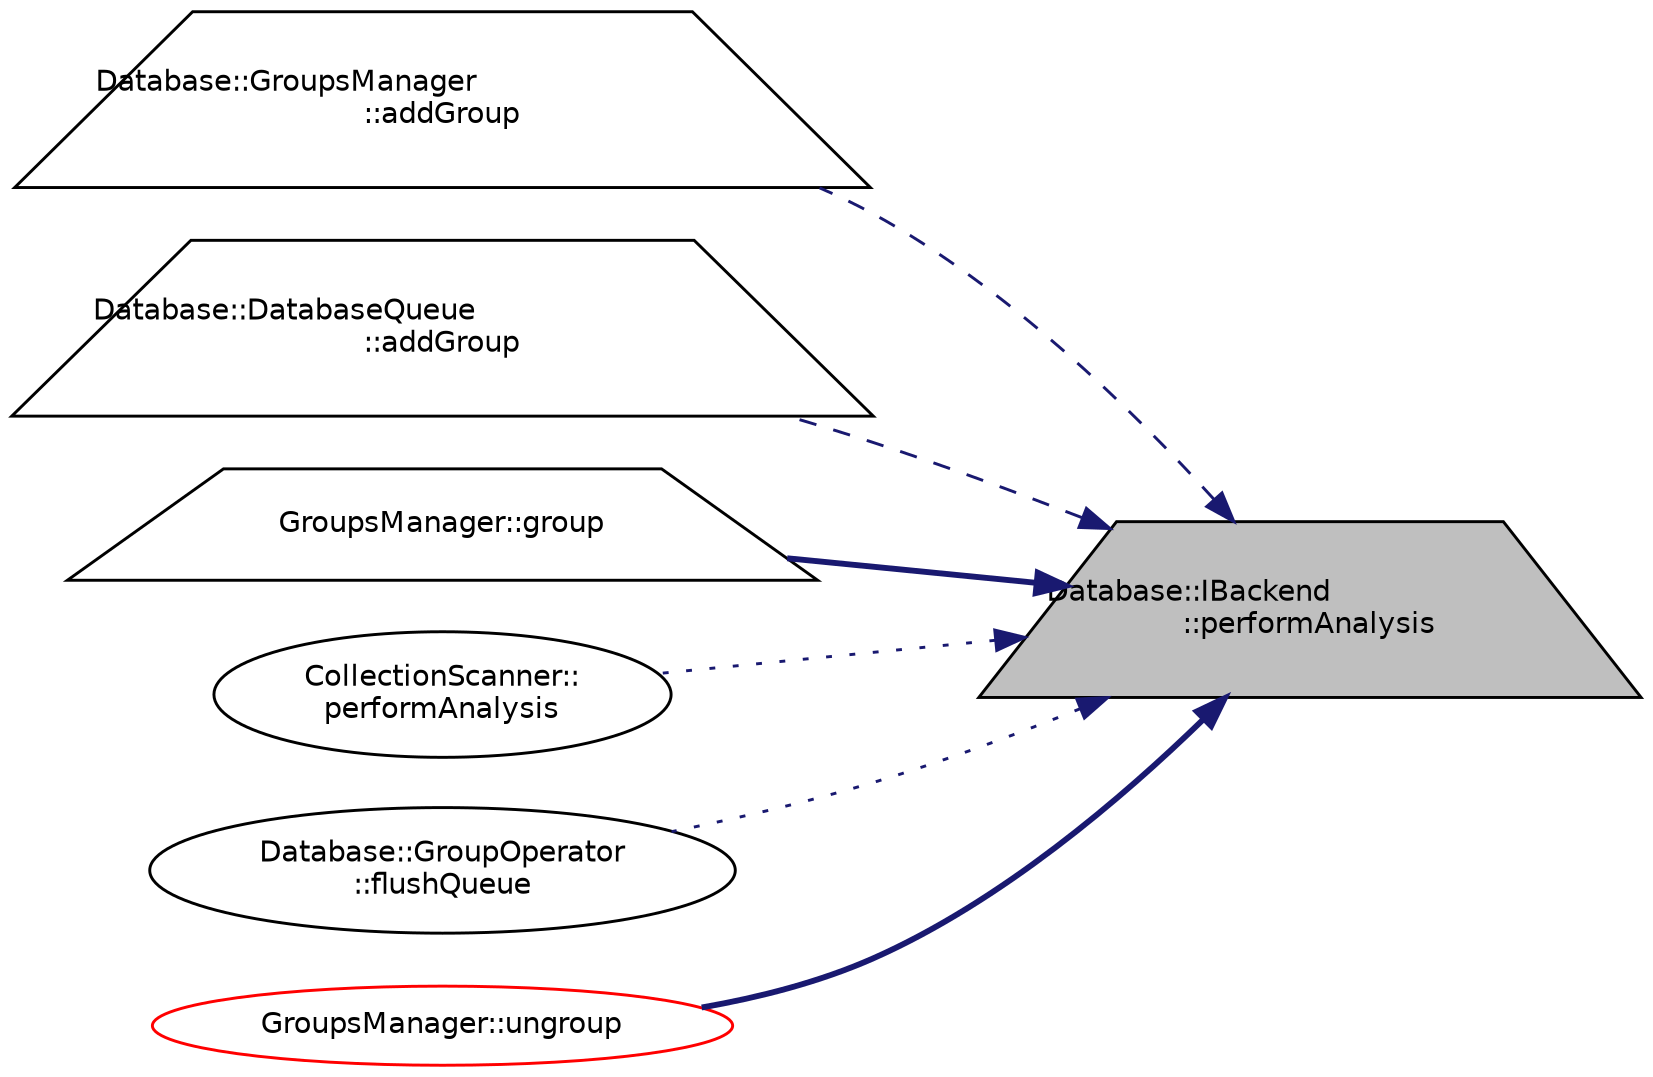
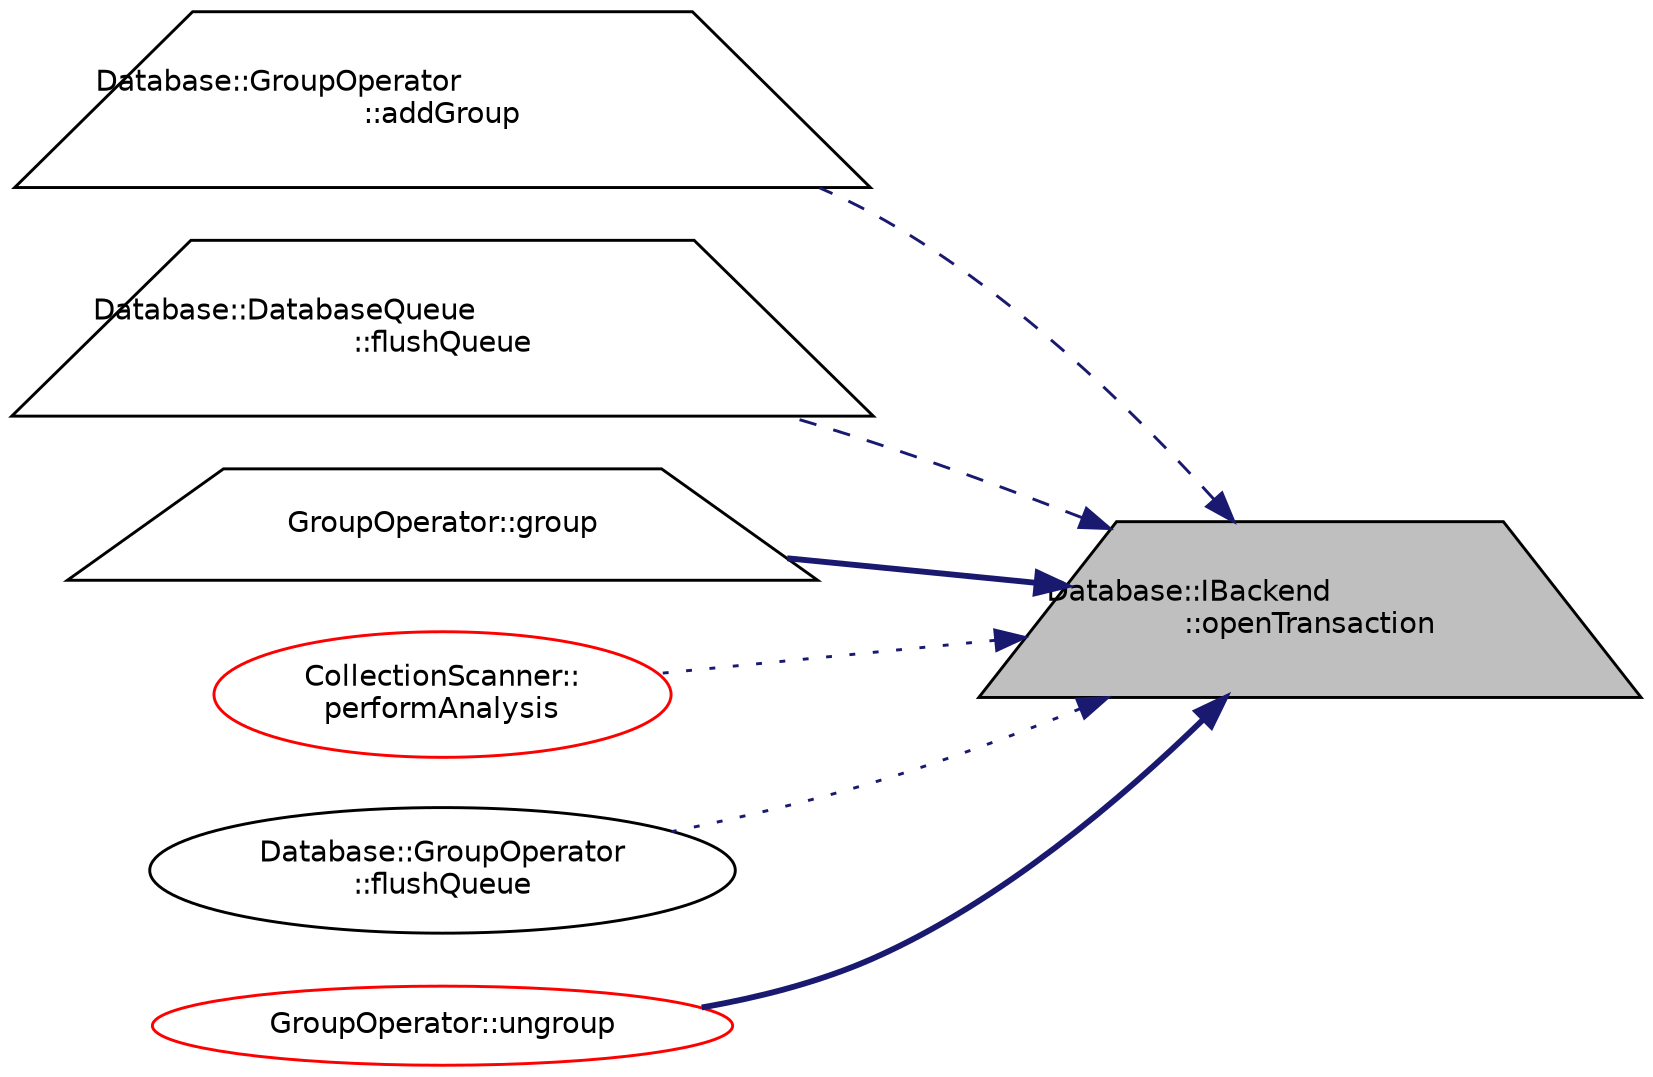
node "Database::GroupsManager ::addGroup": label "Database::GroupsManager ::addGroup" -> "Database::GroupOperator ::addGroup"
node "Database::DatabaseQueue ::addGroup": label "Database::DatabaseQueue ::addGroup" -> "Database::DatabaseQueue ::flushQueue"
node "GroupsManager::group": label "GroupsManager::group" -> "GroupOperator::group"
node "Database::IBackend ::performAnalysis": label "Database::IBackend ::performAnalysis" -> "Database::IBackend ::openTransaction"
node "CollectionScanner:: performAnalysis": color black -> red
node "GroupsManager::ungroup": label "GroupsManager::ungroup" -> "GroupOperator::ungroup"
